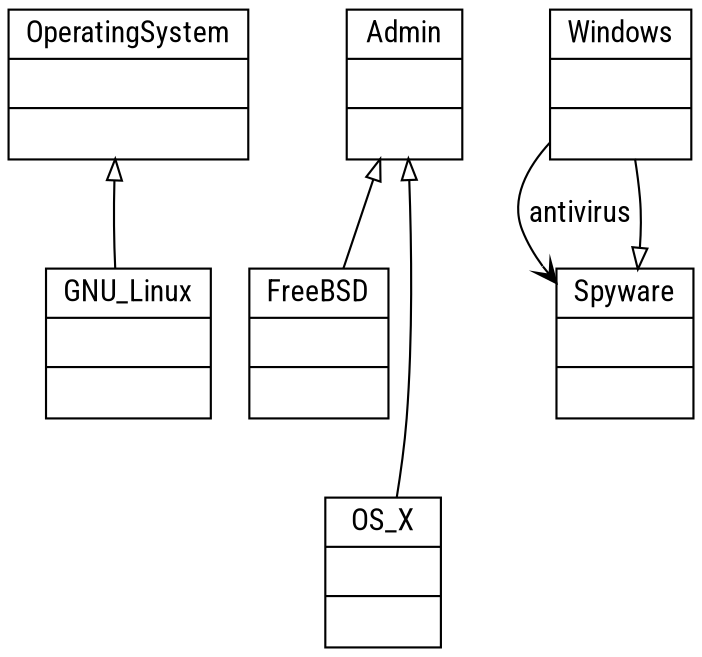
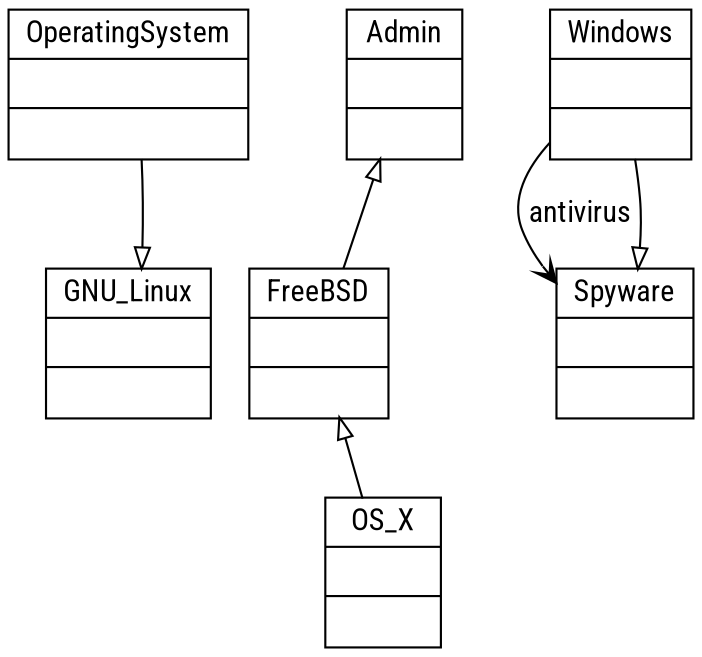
edge "GNU_Linux" -> "OperatingSystem": reversed
edge "OS_X" -> "Admin": now "OS_X" -> "FreeBSD"
